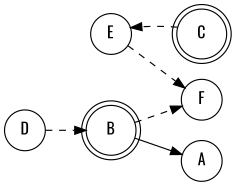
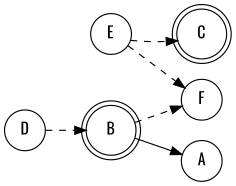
edge "C" -> "E": reversed
